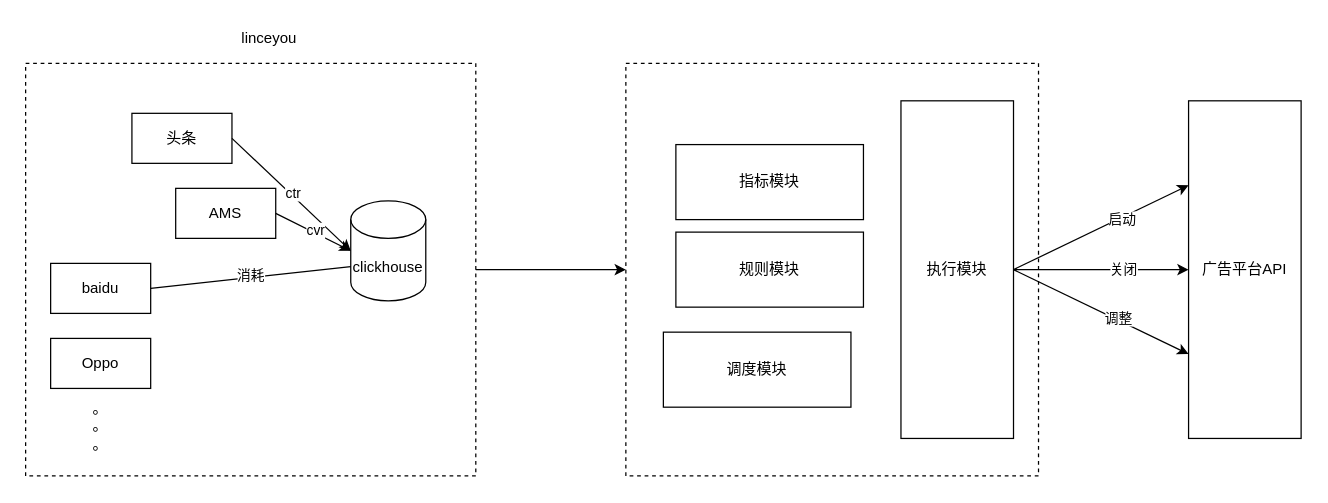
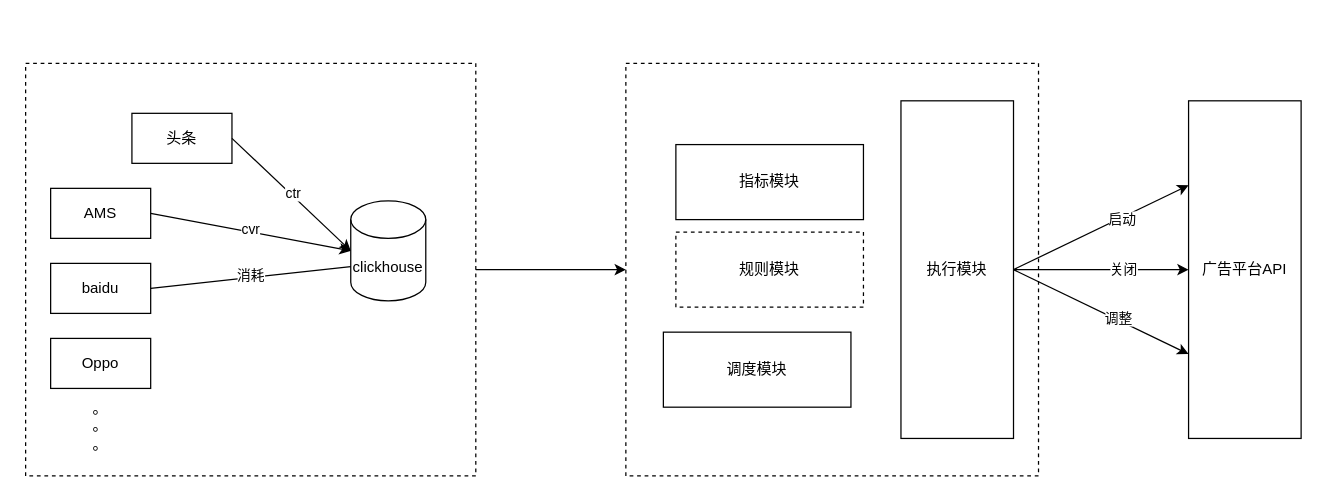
node "linceyou": removed
node "AMS": moved (226, 213) -> (101, 213)
node "规则模块": style solid -> dashed
